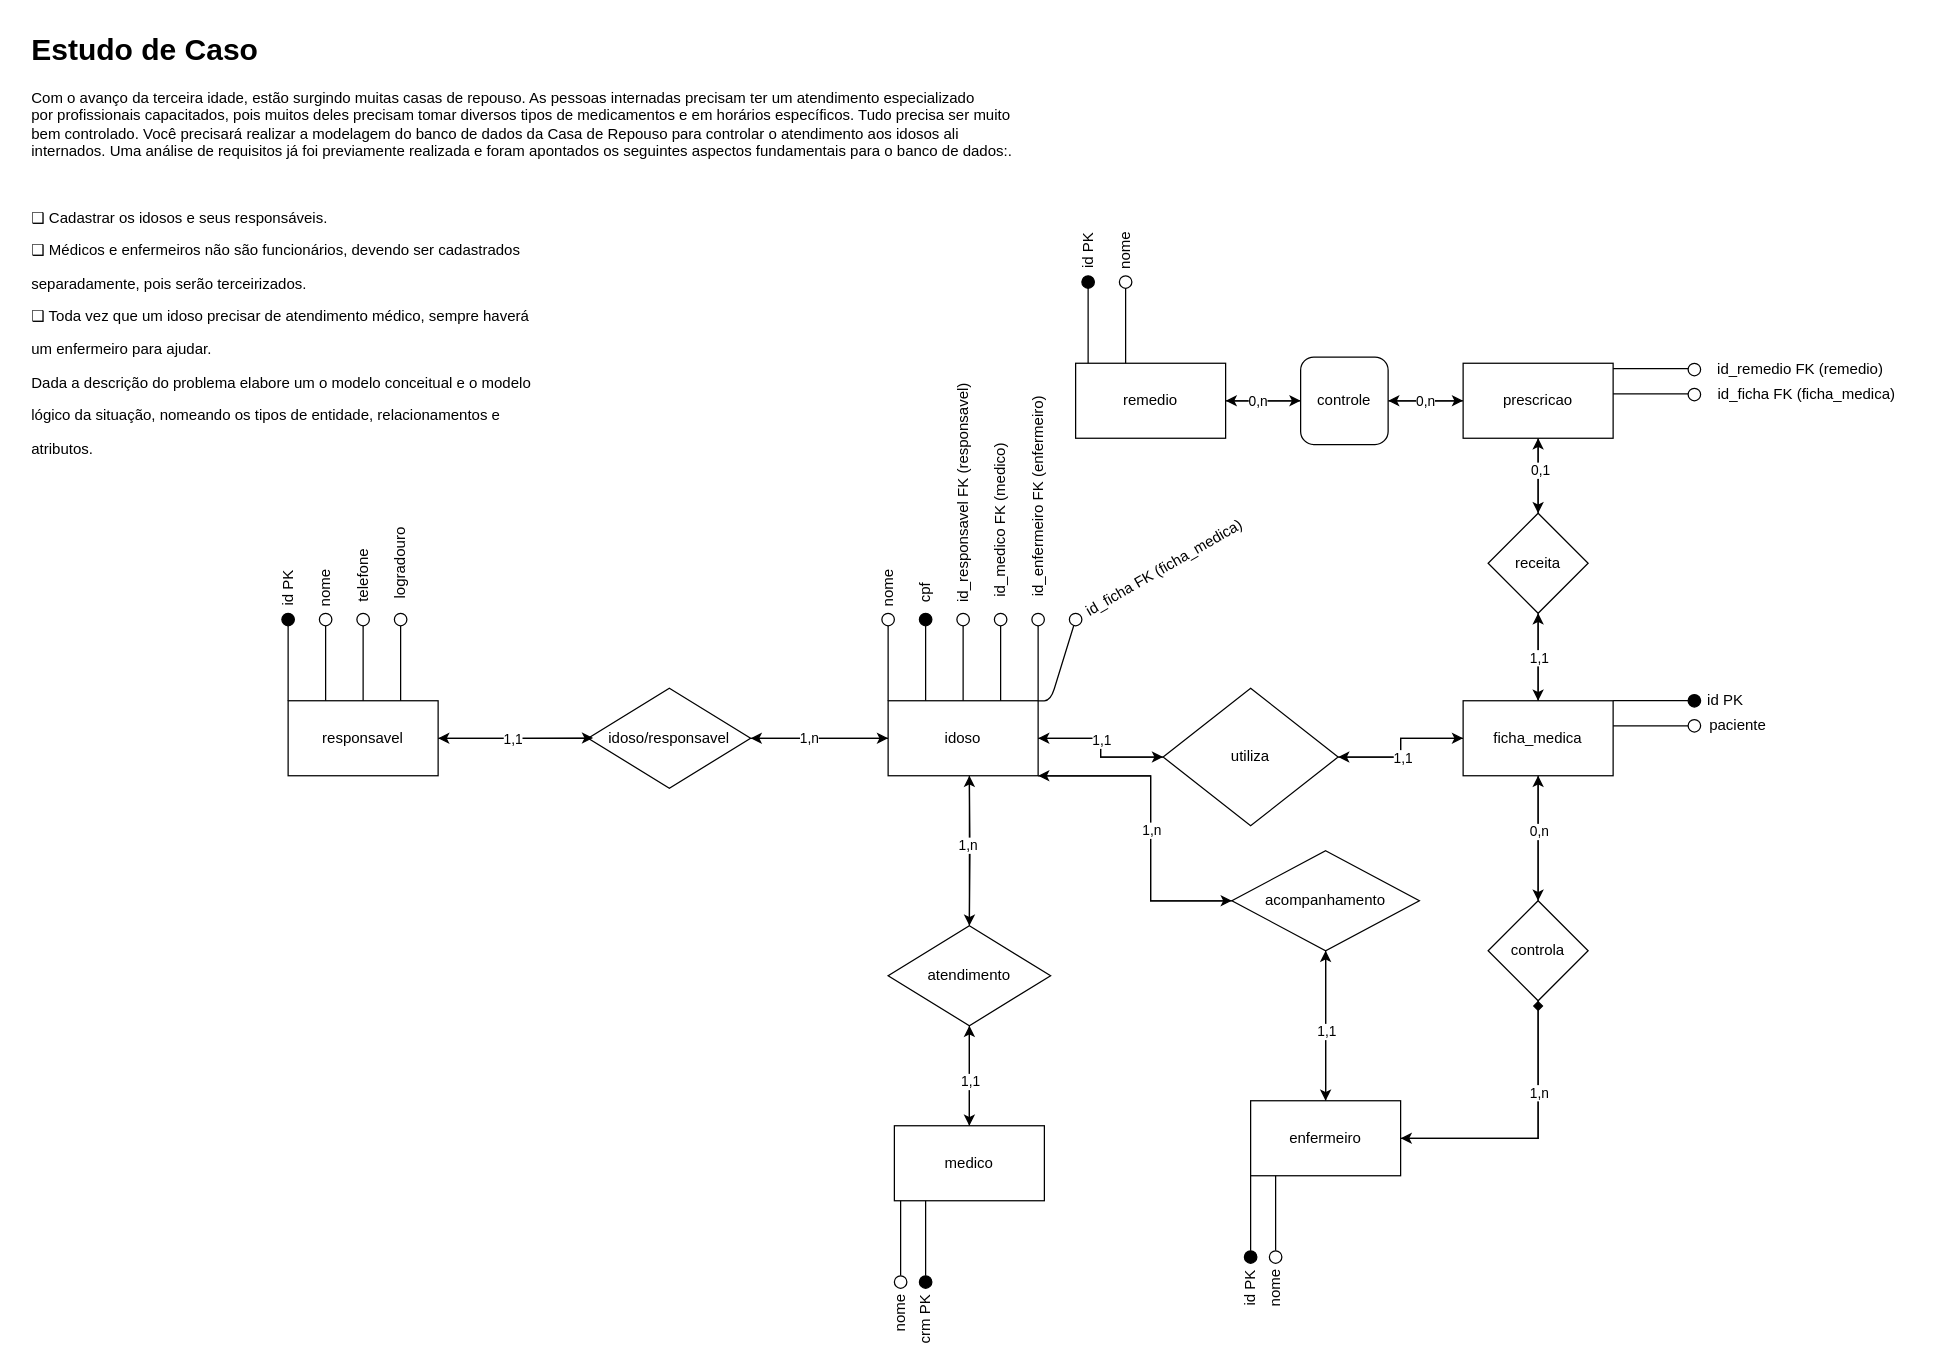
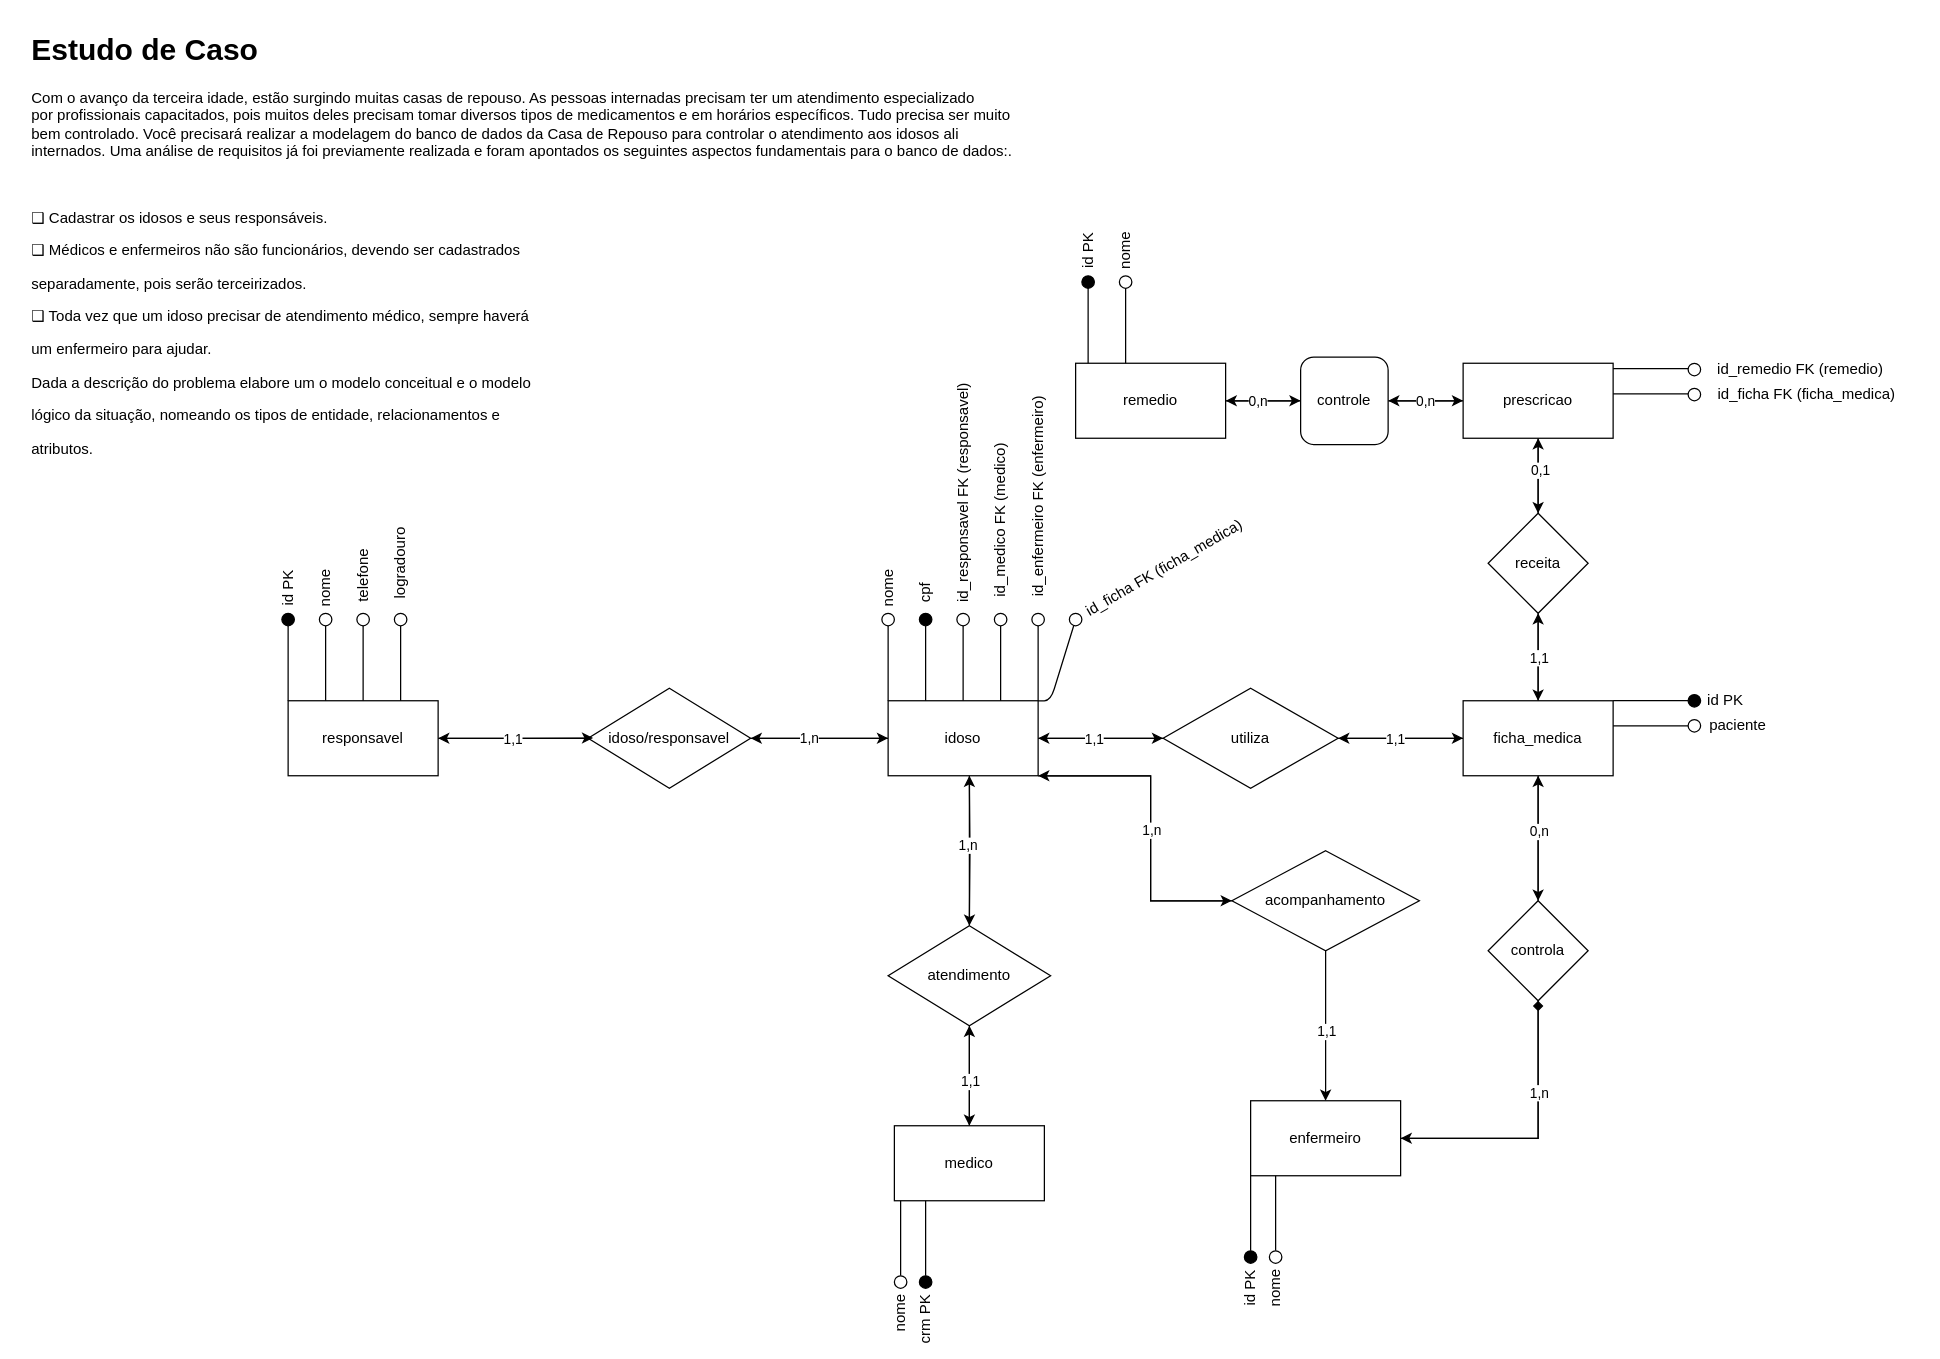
node "utiliza": size 175x138 -> 175x100
edge "enfermeiro" -> "acompanhamento": removed
